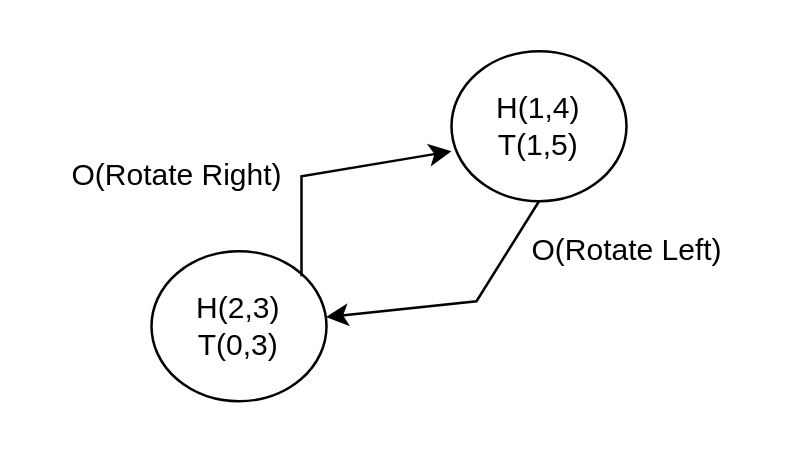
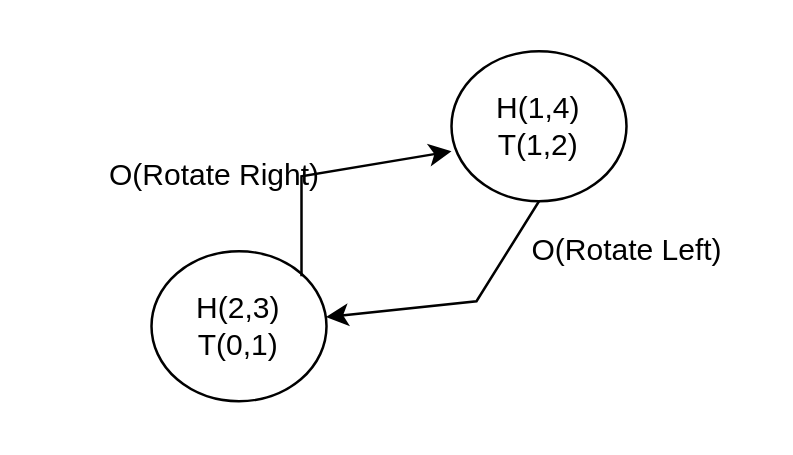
node "H(1,4) T(1,5)": label "H(1,4) T(1,5)" -> "H(1,4) T(1,2)"
node "O(Rotate Right)": moved (176, 176) -> (214, 176)
node "H(2,3) T(0,3)": label "H(2,3) T(0,3)" -> "H(2,3) T(0,1)"
